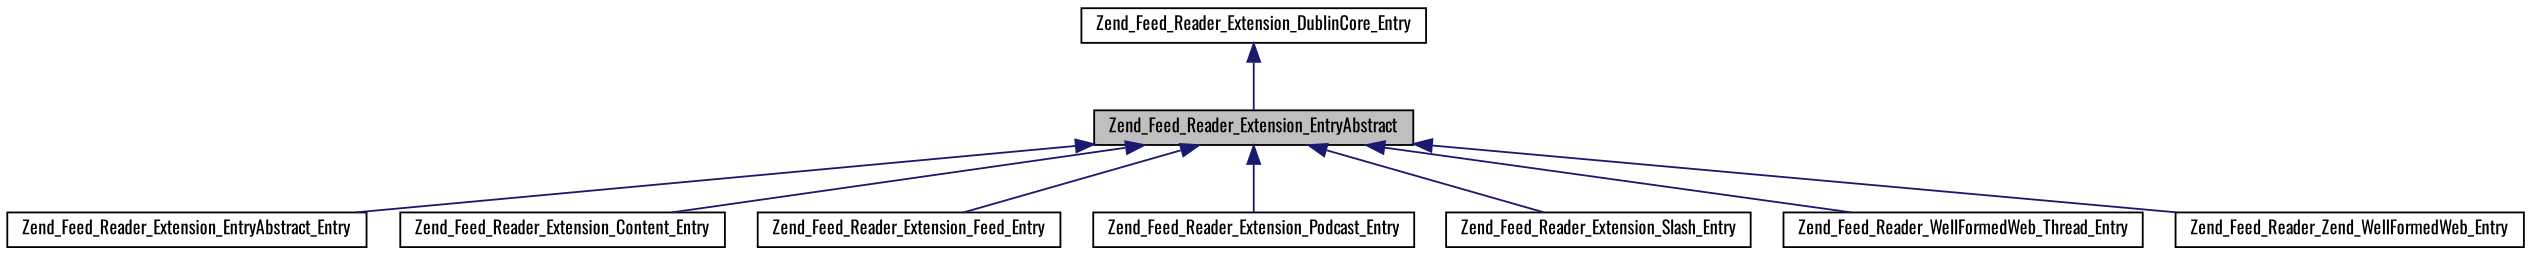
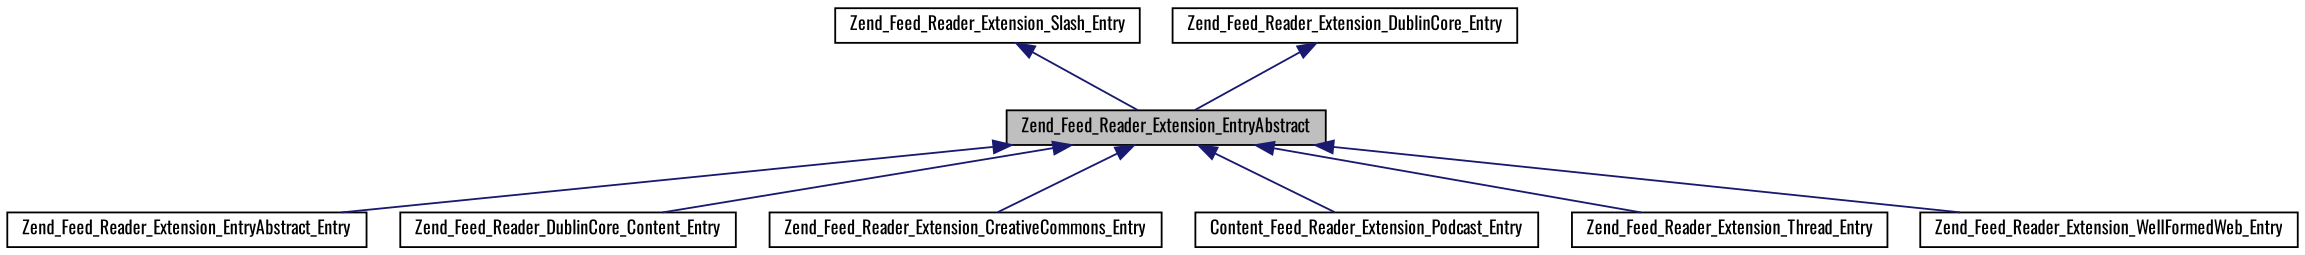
edge "Zend_Feed_Reader_Extension_Slash_Entry" -> "Zend_Feed_Reader_Extension_EntryAbstract": reversed
node "Zend_Feed_Reader_Extension_Content_Entry": label "Zend_Feed_Reader_Extension_Content_Entry" -> "Zend_Feed_Reader_DublinCore_Content_Entry"
node "Zend_Feed_Reader_Extension_Feed_Entry": label "Zend_Feed_Reader_Extension_Feed_Entry" -> "Zend_Feed_Reader_Extension_CreativeCommons_Entry"
node "Zend_Feed_Reader_Extension_Podcast_Entry": label "Zend_Feed_Reader_Extension_Podcast_Entry" -> "Content_Feed_Reader_Extension_Podcast_Entry"
node "Zend_Feed_Reader_WellFormedWeb_Thread_Entry": label "Zend_Feed_Reader_WellFormedWeb_Thread_Entry" -> "Zend_Feed_Reader_Extension_Thread_Entry"
node "Zend_Feed_Reader_Zend_WellFormedWeb_Entry": label "Zend_Feed_Reader_Zend_WellFormedWeb_Entry" -> "Zend_Feed_Reader_Extension_WellFormedWeb_Entry"
